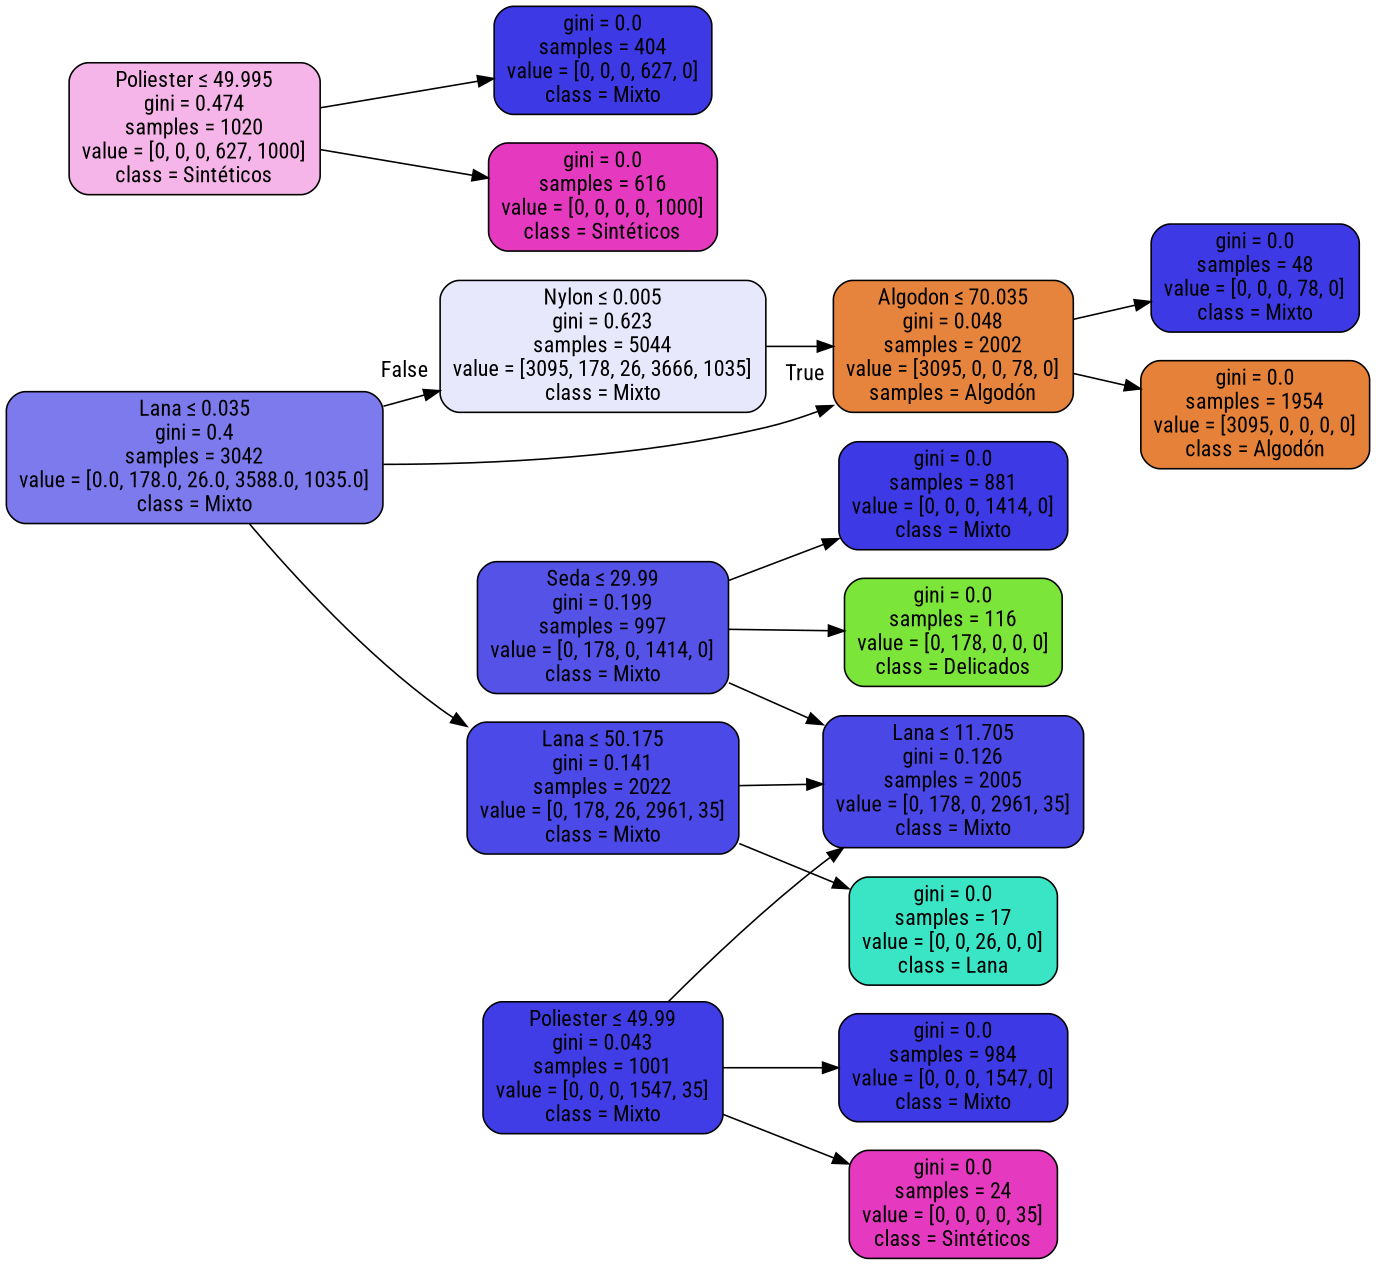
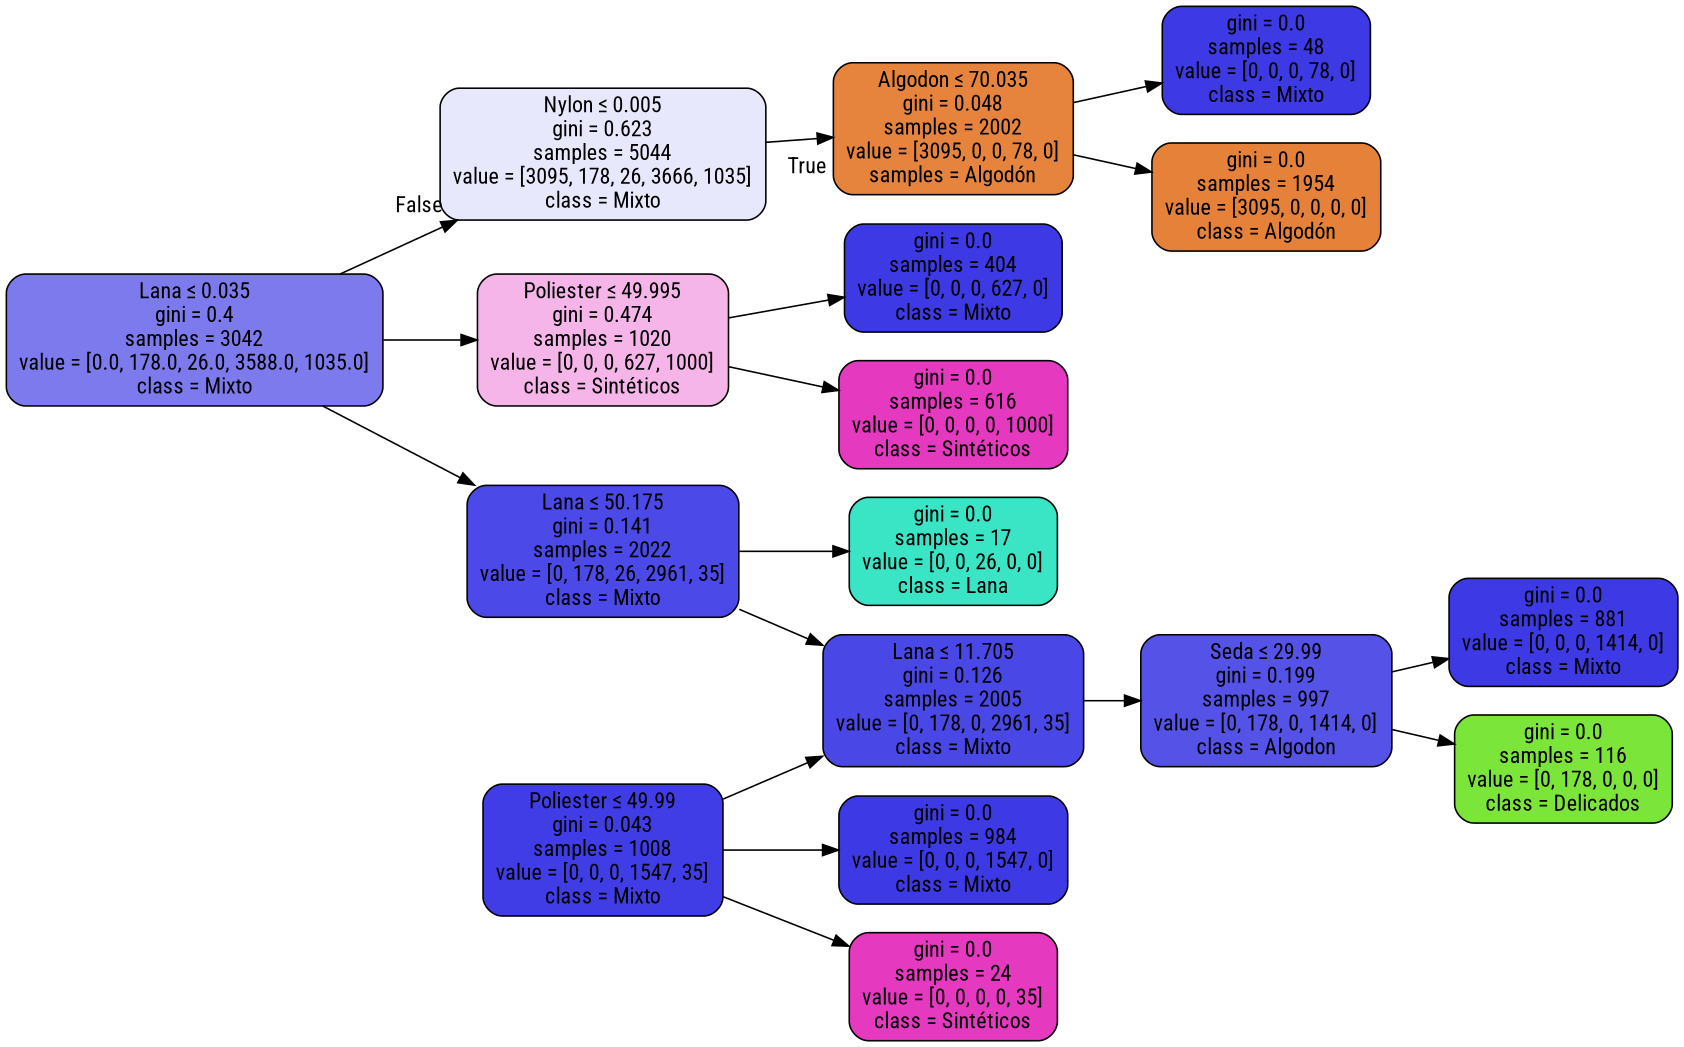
edge "Lana ≤ 0.035" -> "Algodon ≤ 70.035": now "Lana ≤ 0.035" -> "Poliester ≤ 49.995"
node "Seda ≤ 29.99": text "class = Mixto" -> "class = Algodon"
edge "Seda ≤ 29.99" -> "Lana ≤ 11.705": reversed
node "Poliester ≤ 49.99": text "samples = 1001" -> "samples = 1008"
